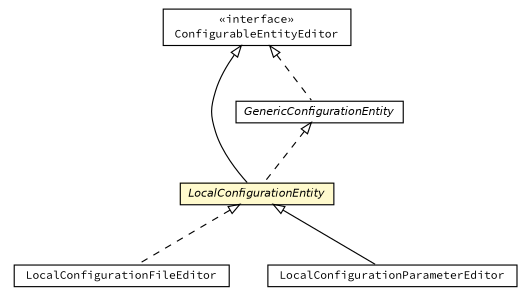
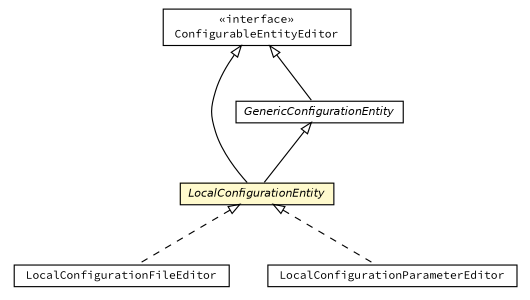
edge "GenericConfigurationEntity" -> "ConfigurableEntityEditor": style dashed -> solid
edge "LocalConfigurationEntity" -> "GenericConfigurationEntity": style dashed -> solid
edge "LocalConfigurationParameterEditor" -> "LocalConfigurationEntity": style solid -> dashed
